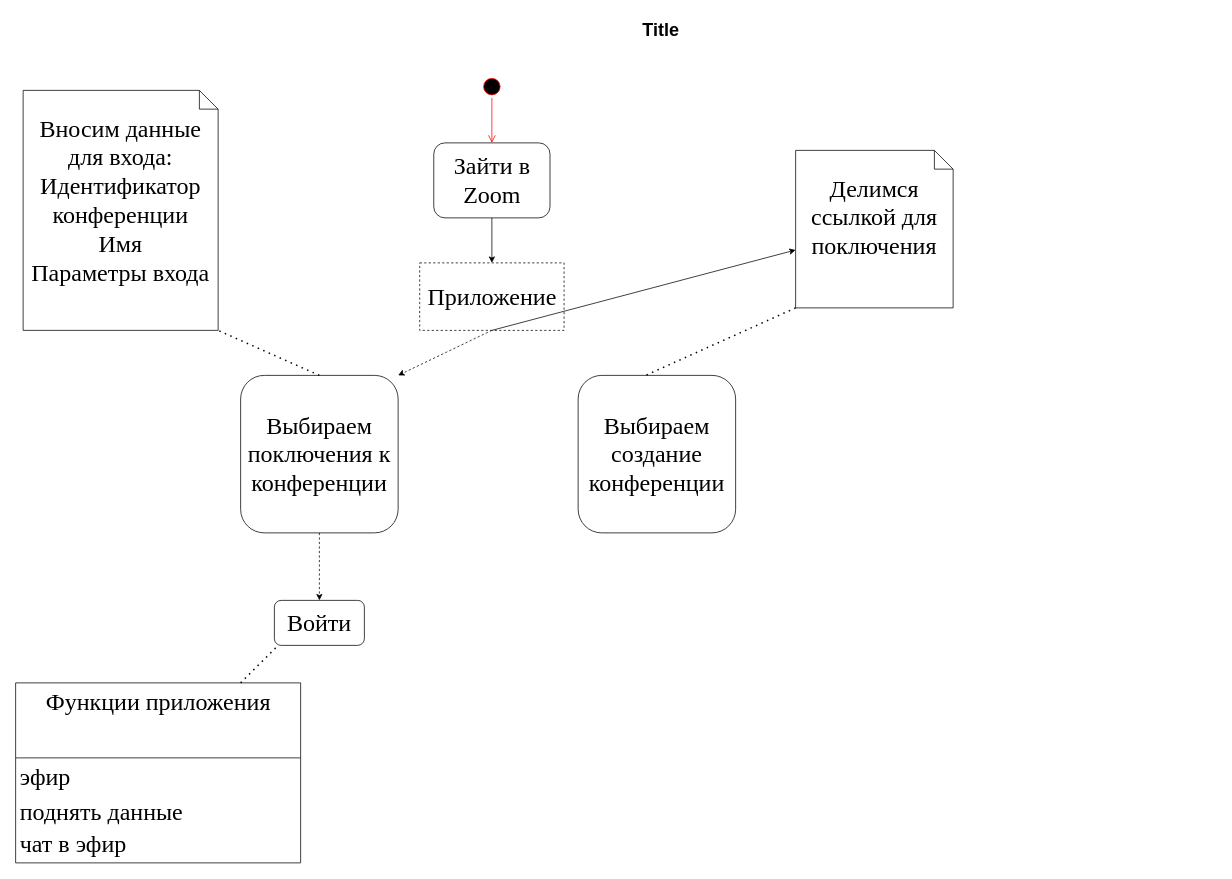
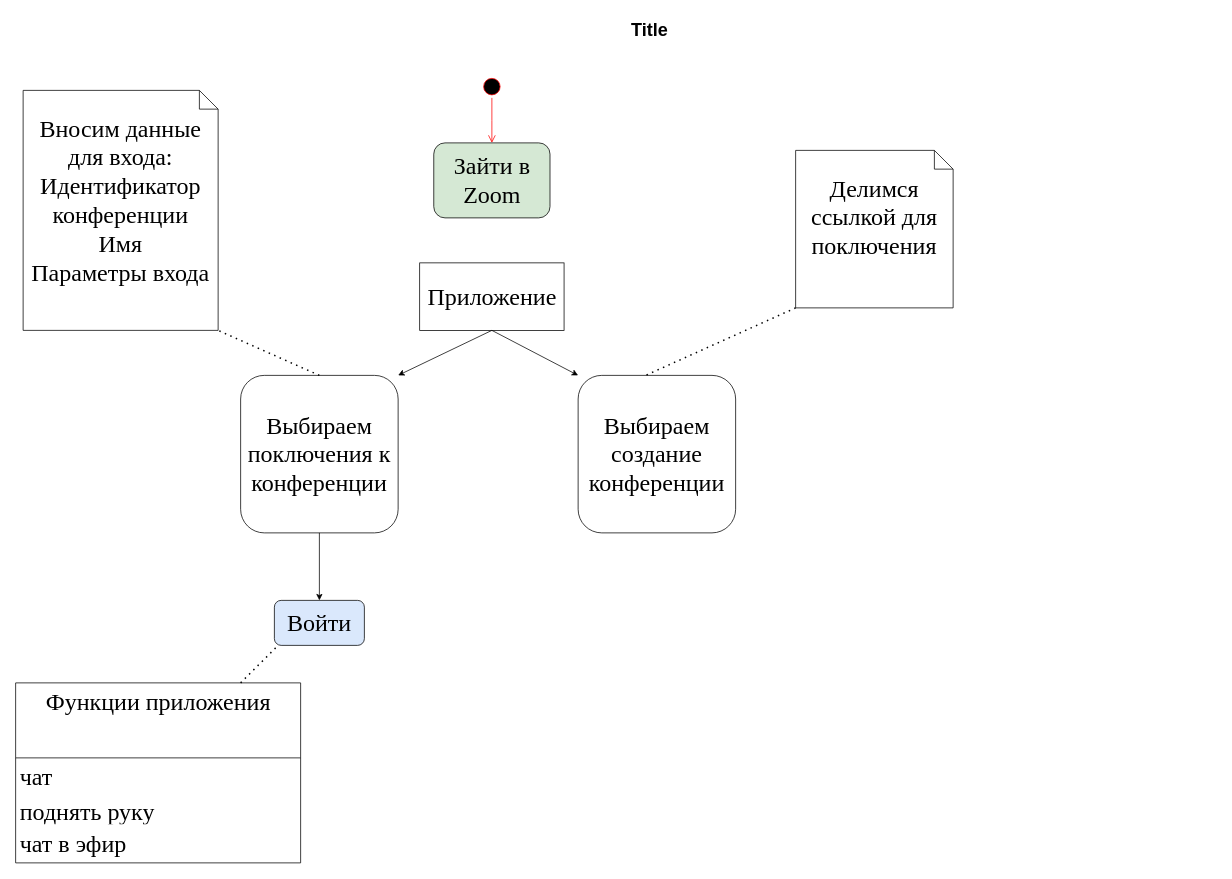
node "Title": moved (660, 30) -> (649, 30)
node "Зайти в Zoom": fillcolor #ffffff -> #d5e8d4
edge "Зайти в Zoom" -> "Приложение": removed
edge "Приложение" -> "Делимся ссылкой для поключения": now "Приложение" -> "Выбираем создание конференции"
node "Приложение": style dashed -> solid
edge "Приложение" -> "Выбираем поключения к конференции": style dashed -> solid
edge "Выбираем поключения к конференции" -> "Войти": style dashed -> solid
node "Войти": fillcolor #ffffff -> #dae8fc
node "эфир": label "эфир" -> "чат"
node "поднять данные": label "поднять данные" -> "поднять руку"
